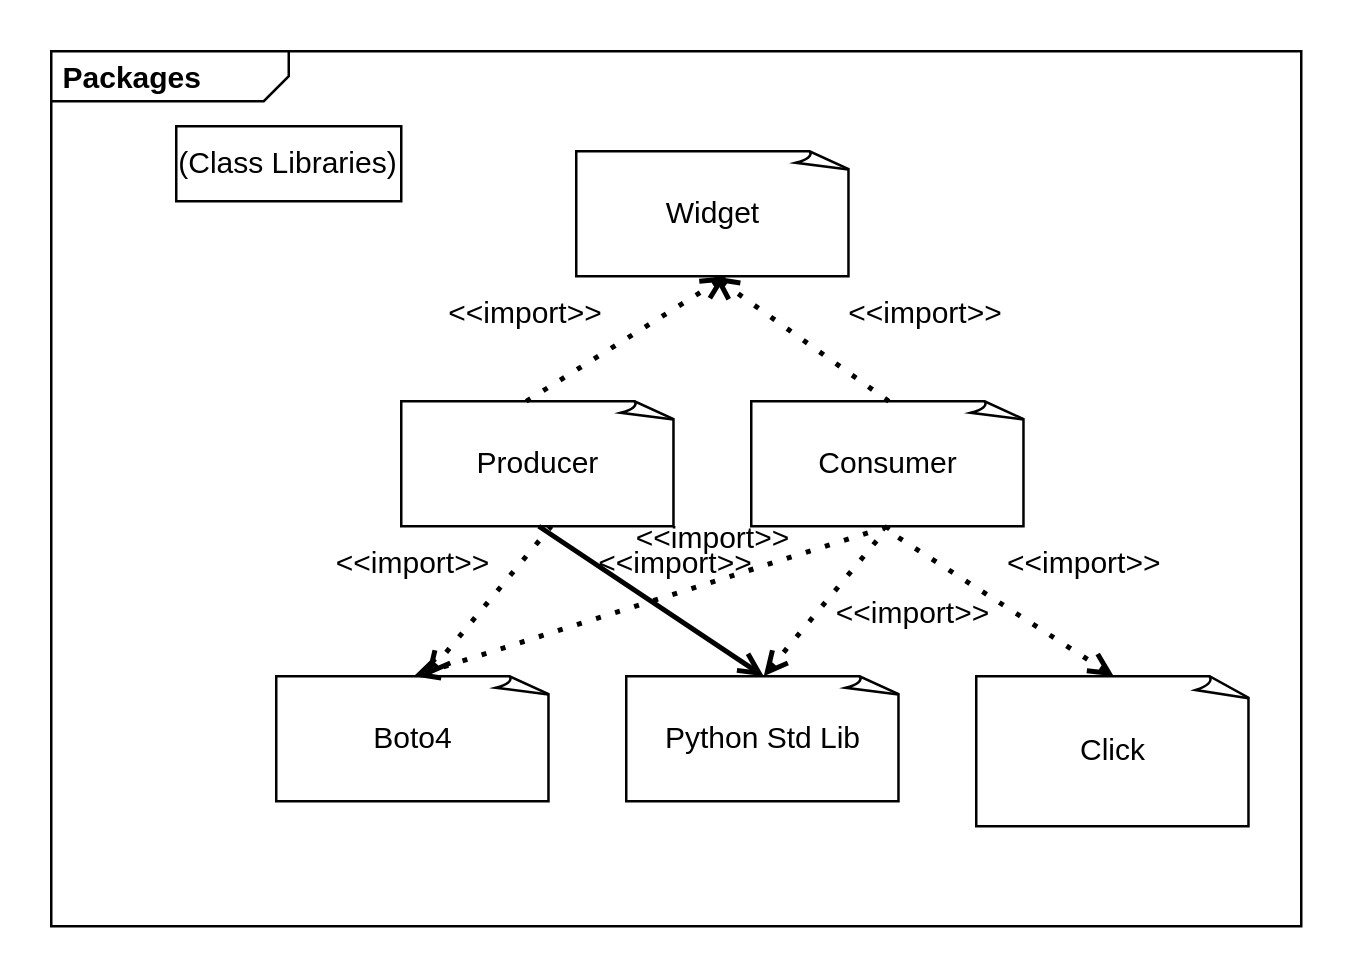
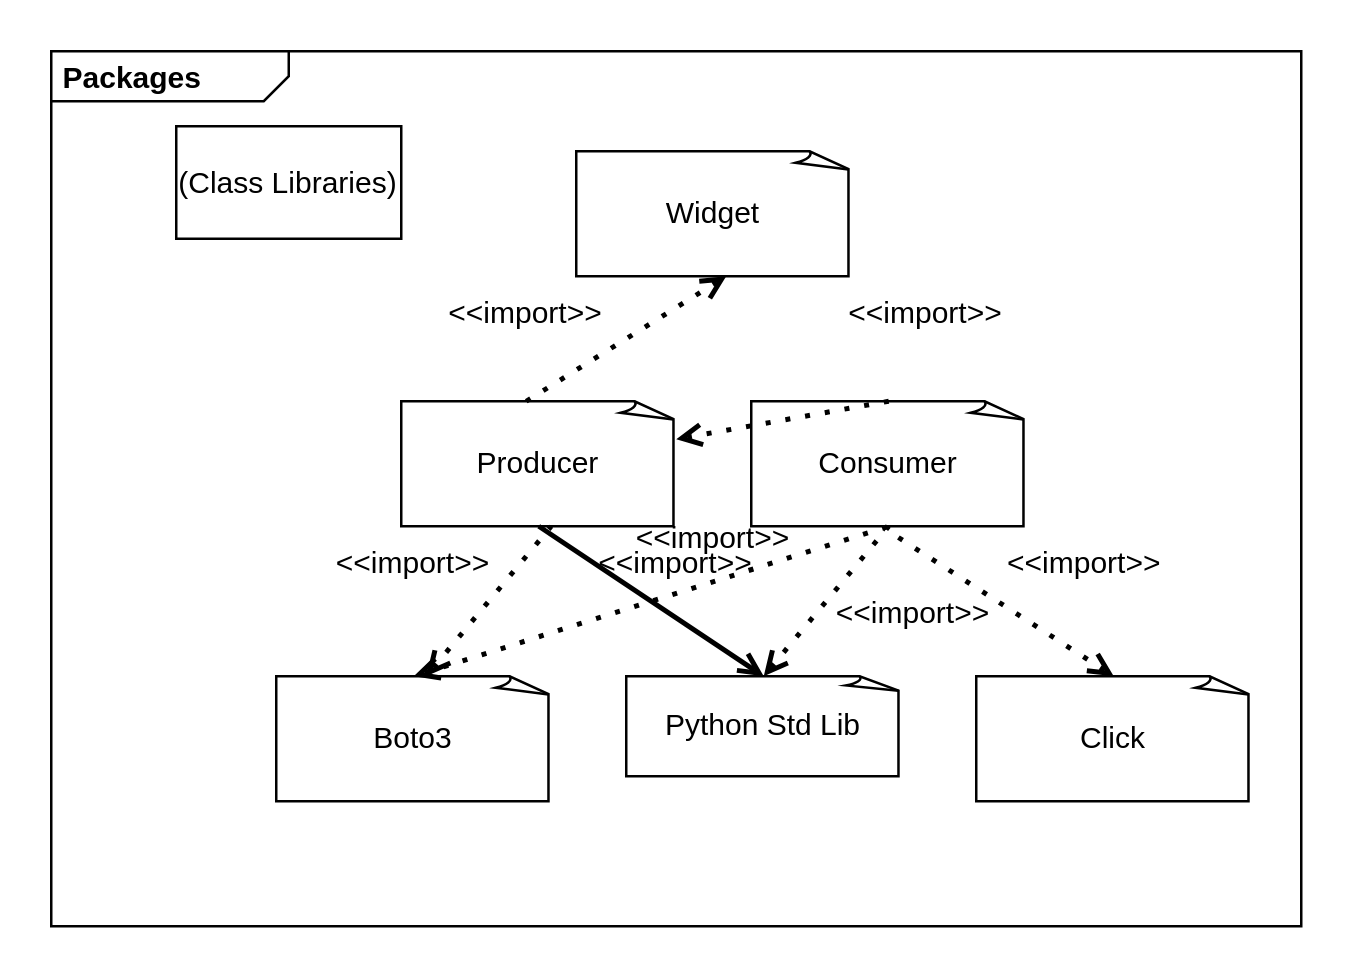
node "(Class Libraries)": size 225x75 -> 225x113
edge "Consumer" -> "Widget": now "Consumer" -> "Producer"
node "Boto4": label "Boto4" -> "Boto3"
node "Python Std Lib": size 275x125 -> 275x100
node "Click": size 275x150 -> 275x125
